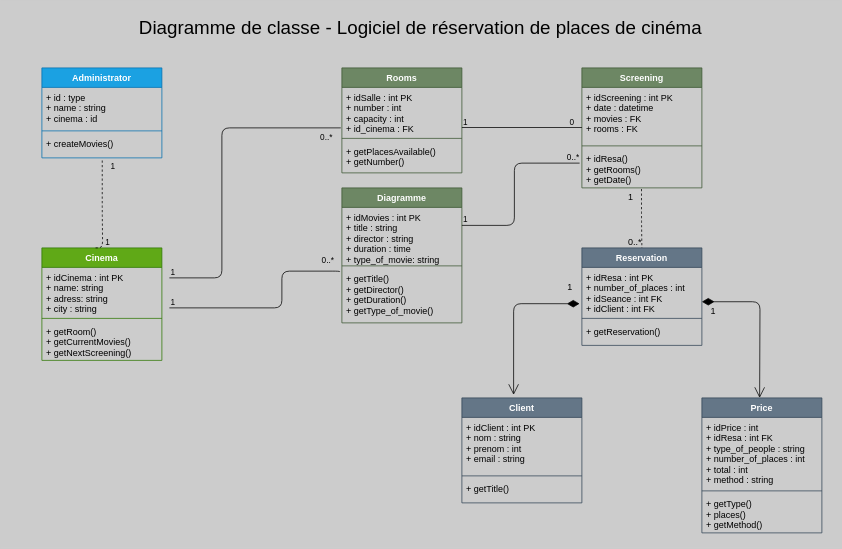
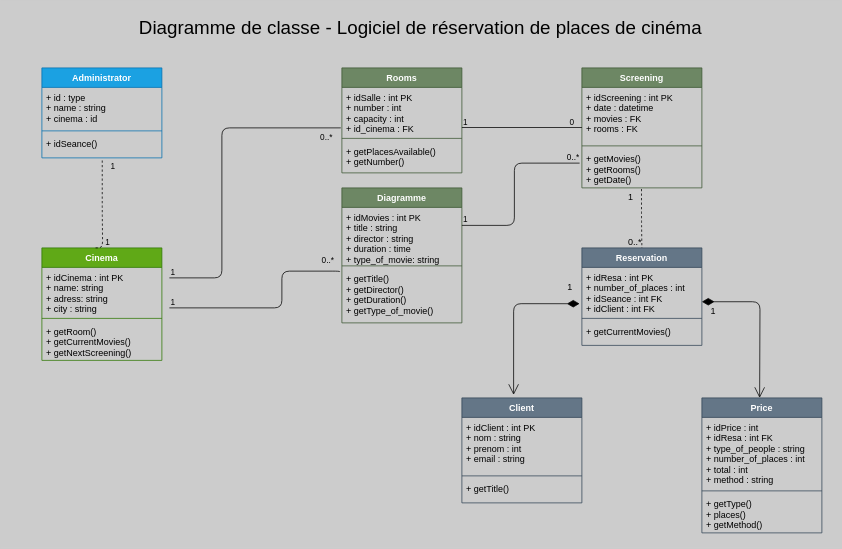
node "+ createMovies()": label "+ createMovies()" -> "+ idSeance()"
node "+ idResa() + getRooms() + getDate()": label "+ idResa() + getRooms() + getDate()" -> "+ getMovies() + getRooms() + getDate()"
node "+ getReservation()": label "+ getReservation()" -> "+ getCurrentMovies()"
